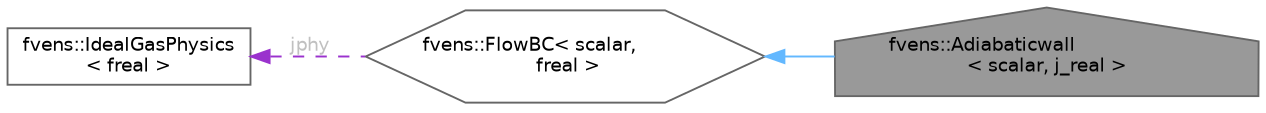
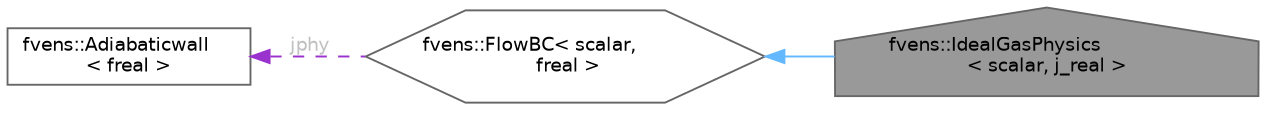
node "fvens::IdealGasPhysics < freal >": label "fvens::IdealGasPhysics < freal >" -> "fvens::Adiabaticwall < freal >"
node "fvens::Adiabaticwall < scalar, j_real >": label "fvens::Adiabaticwall < scalar, j_real >" -> "fvens::IdealGasPhysics < scalar, j_real >"
